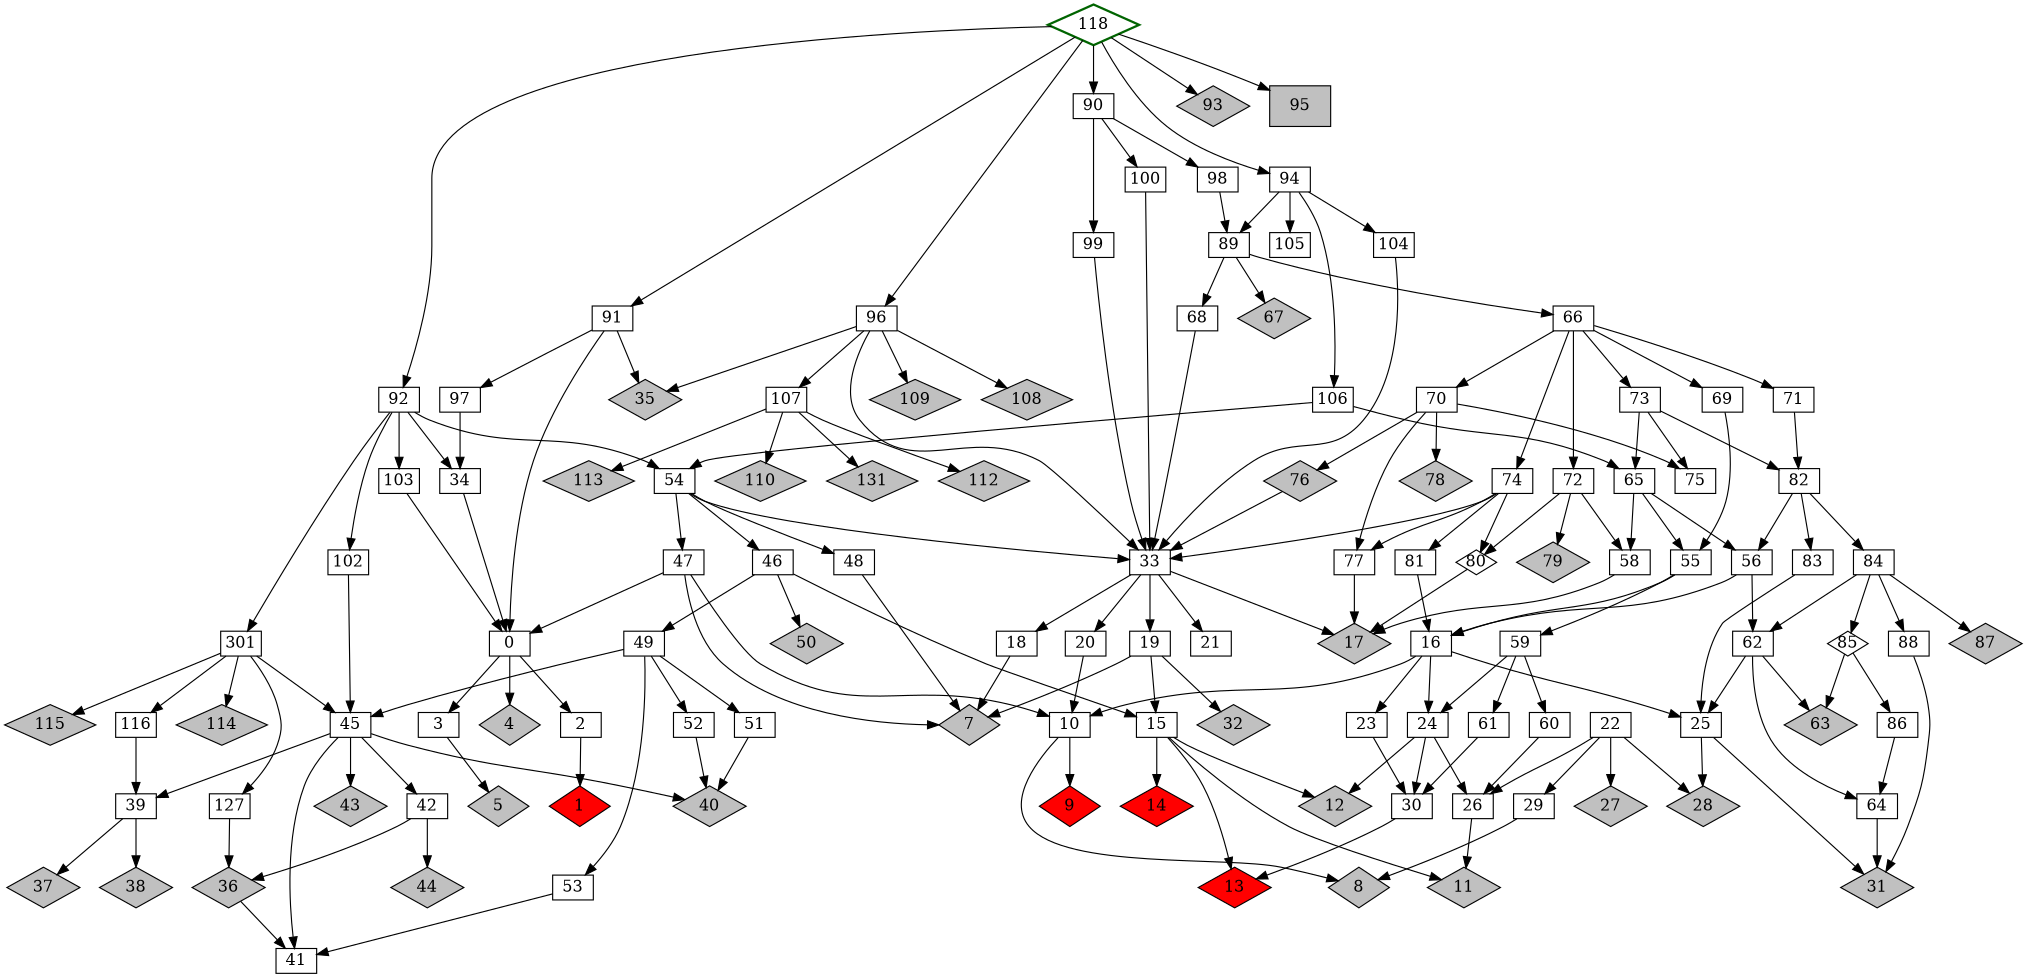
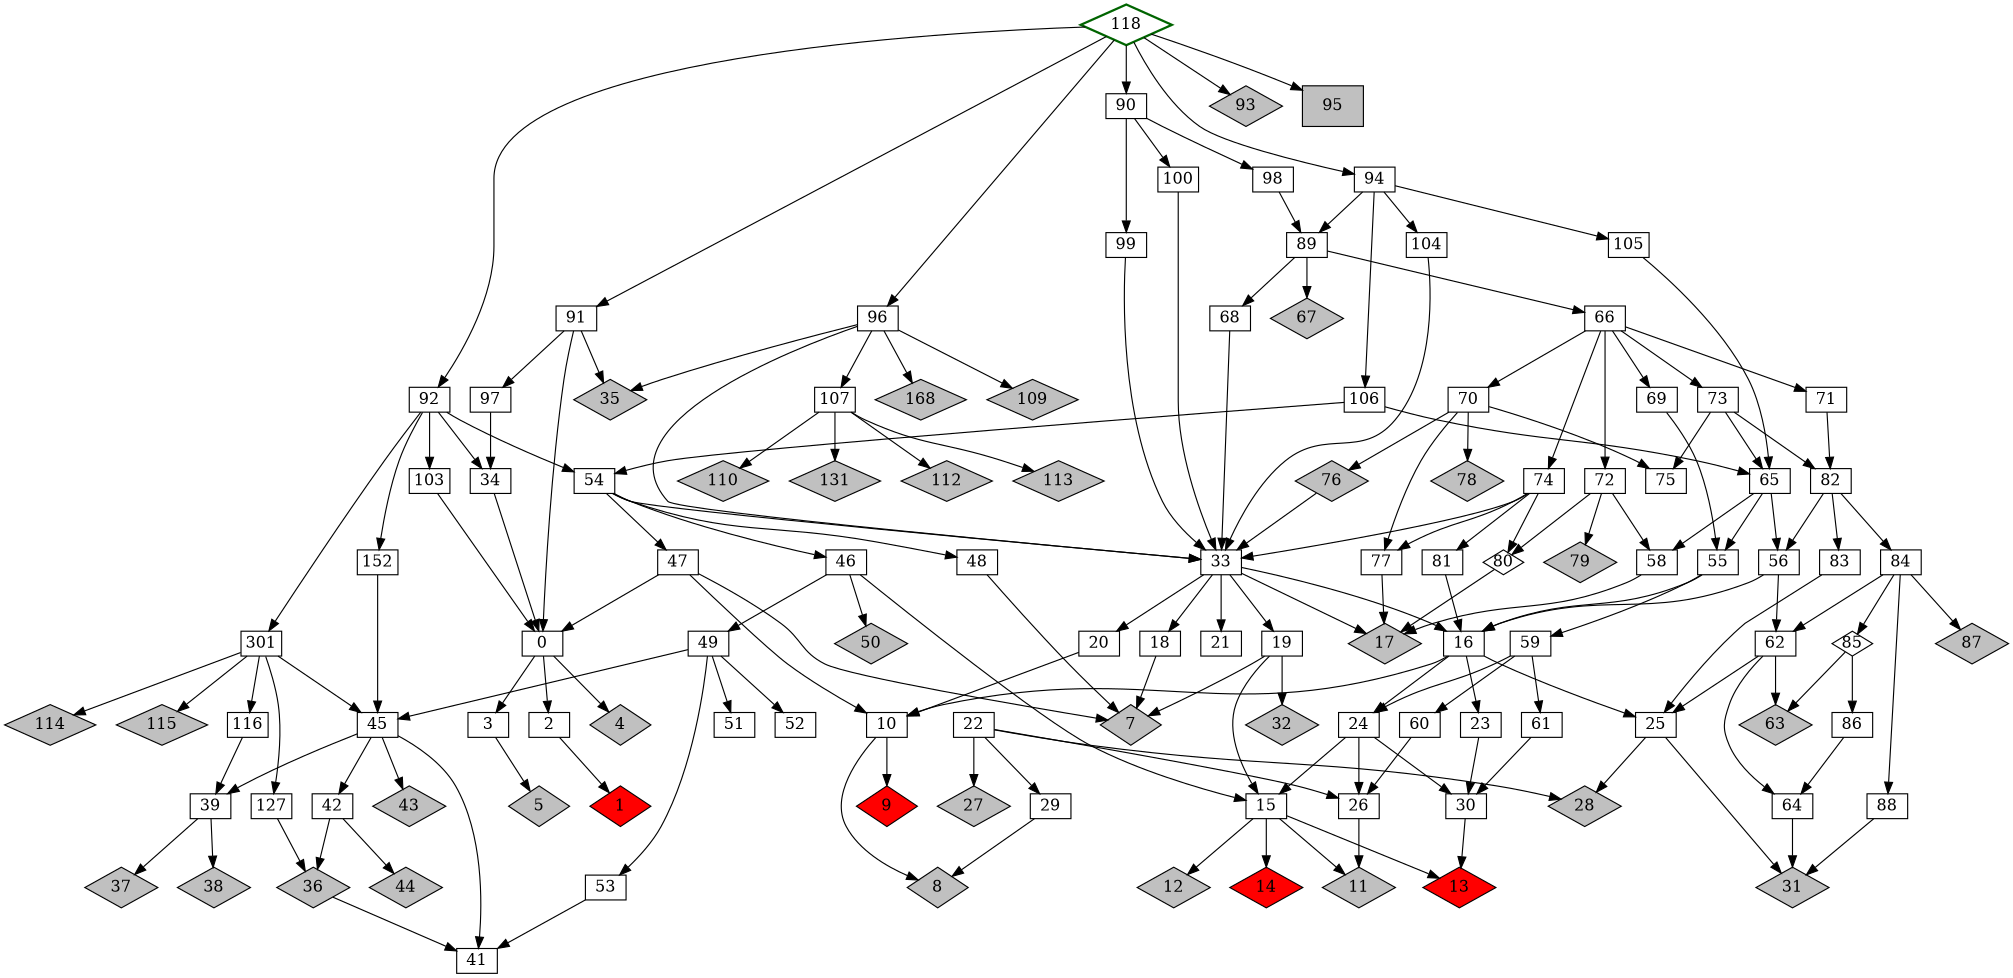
edge "105" -> "65": added
node "108": label "108" -> "168"
node "102": label "102" -> "152"
edge "33" -> "16": added
edge "24" -> "12": now "24" -> "15"
node "40": removed
